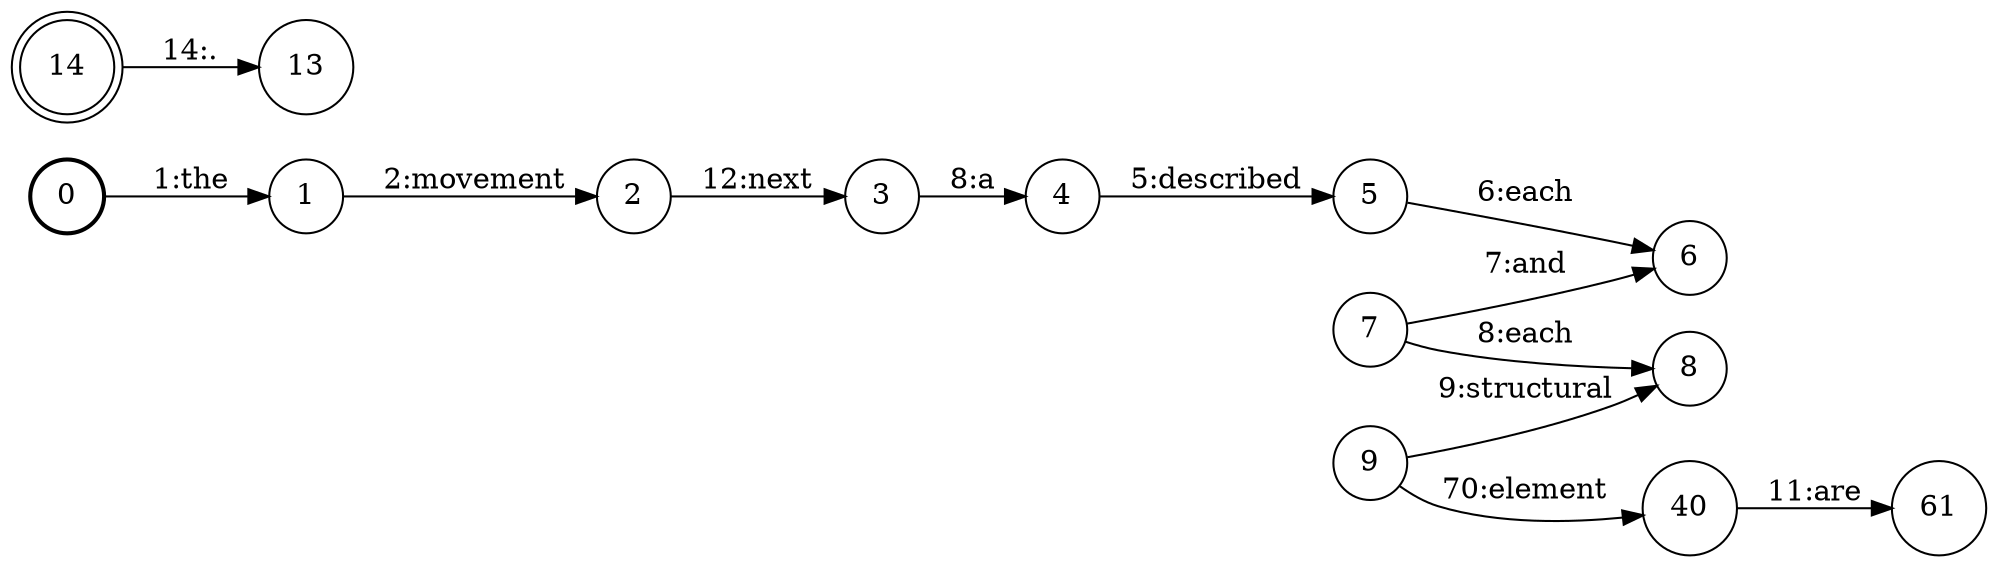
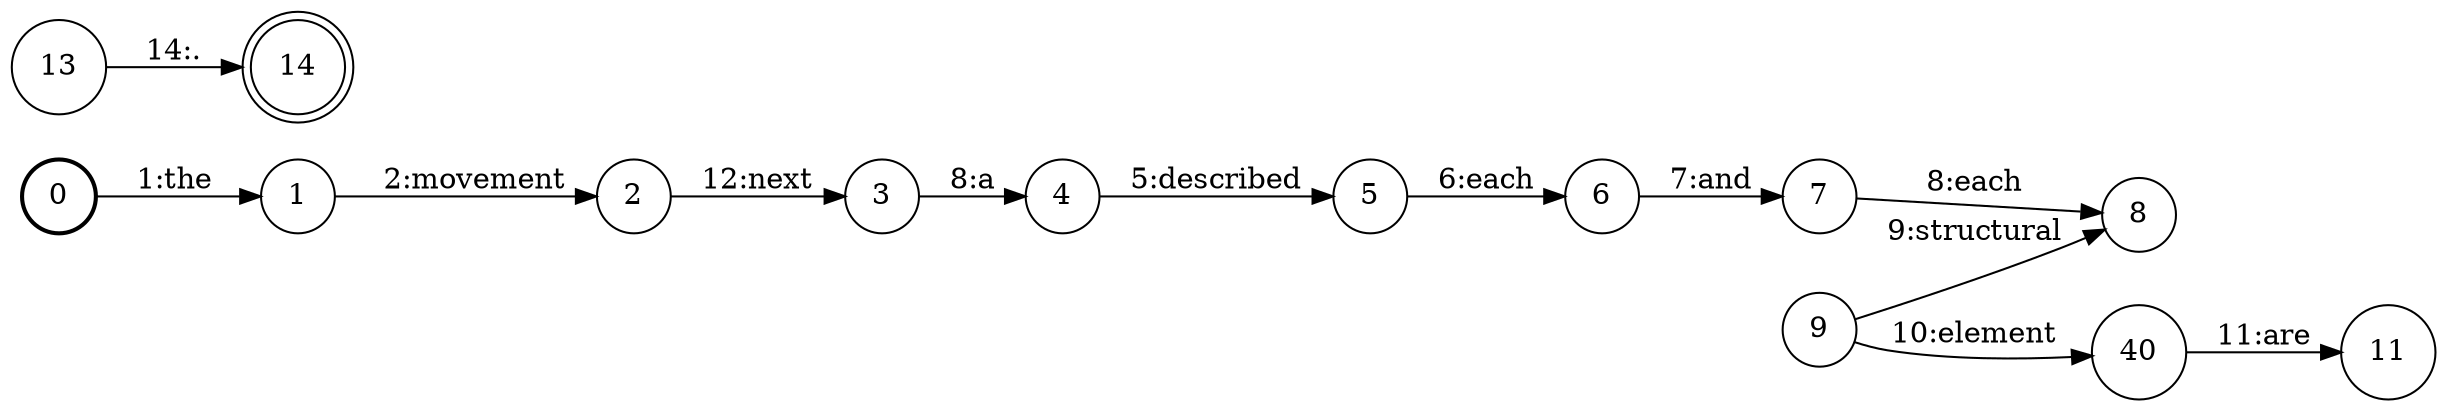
edge "14" -> "13": reversed
edge "7" -> "6": reversed
edge "9" -> "40": label "70:element" -> "10:element"
node "61": label "61" -> "11"
